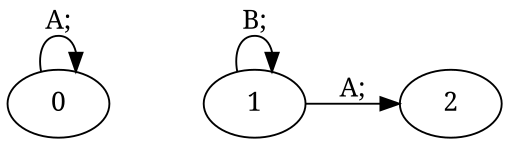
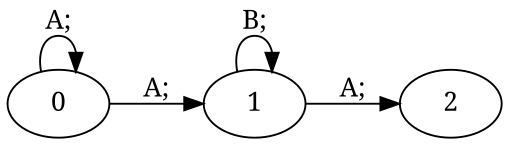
edge "0" -> "1": added, label "A;"
